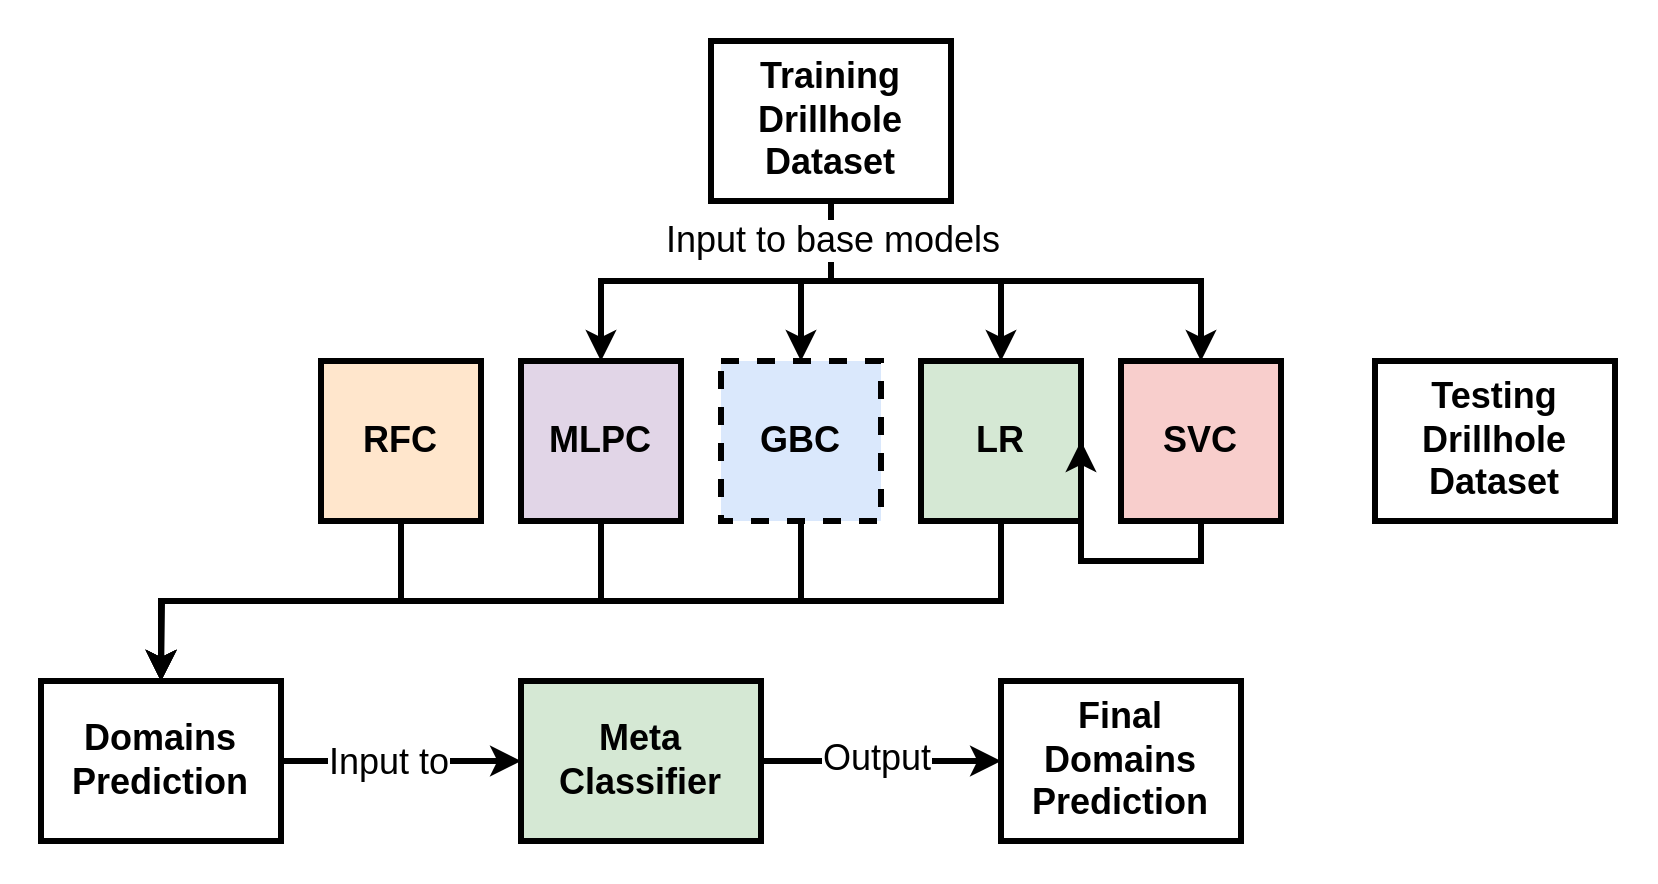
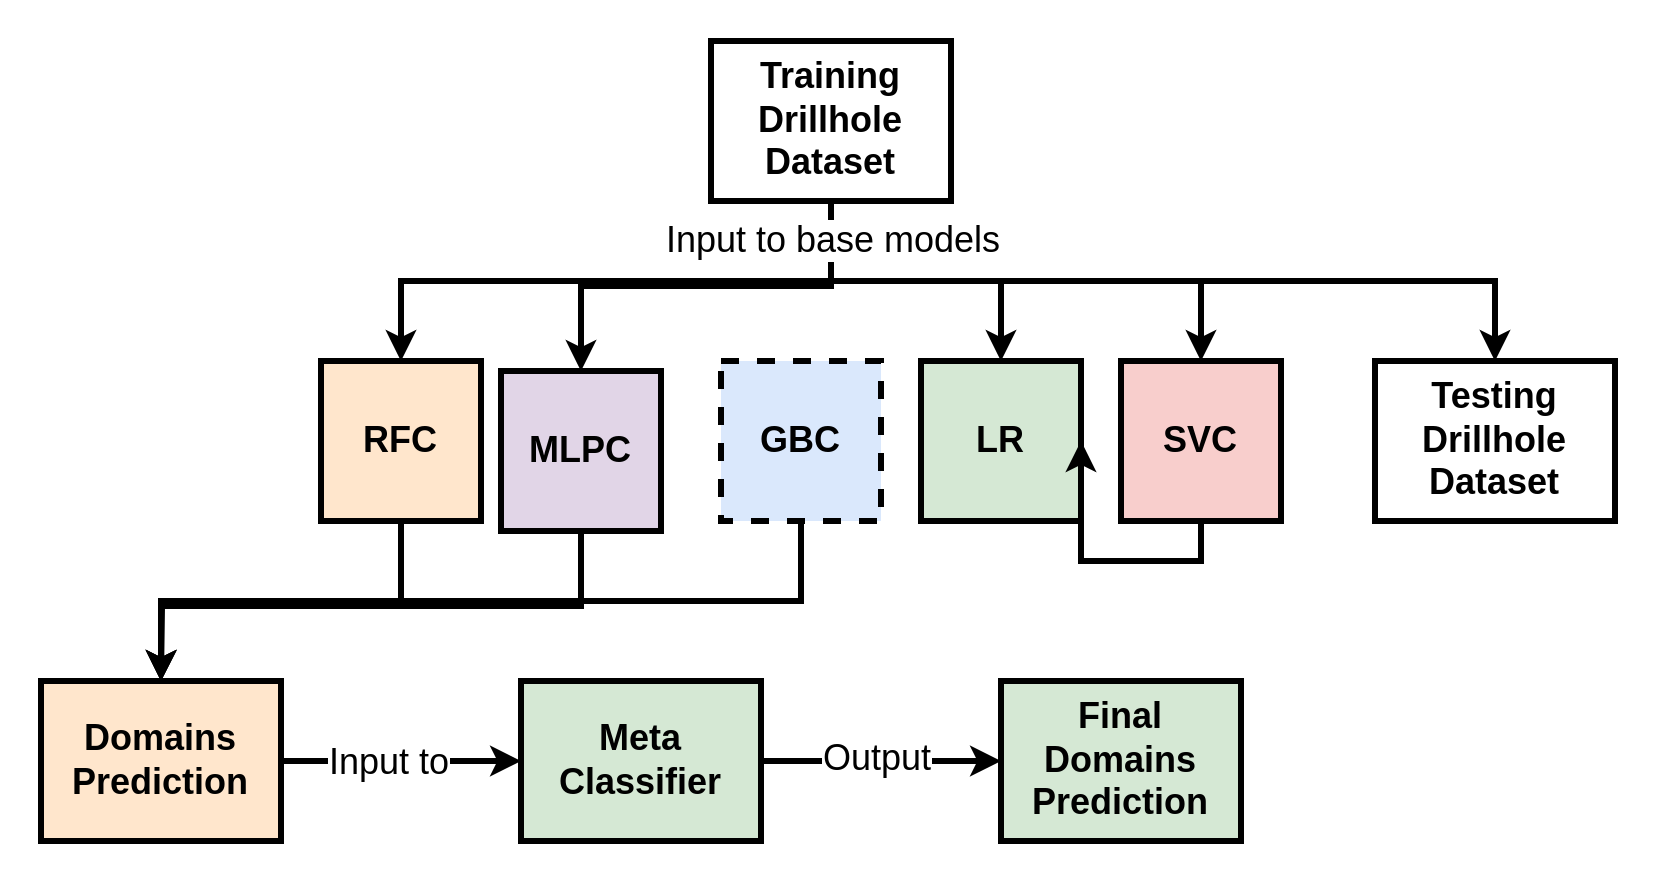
edge "Training Drillhole Dataset" -> "RFC": added
edge "Training Drillhole Dataset" -> "GBC": now "Training Drillhole Dataset" -> "Testing Drillhole Dataset"
node "MLPC": moved (601, 441) -> (581, 451)
edge "LR" -> "Domains Prediction": removed
node "Domains Prediction": fillcolor #ffffff -> #ffe6cc
node "Final Domains Prediction": fillcolor #ffffff -> #d5e8d4
